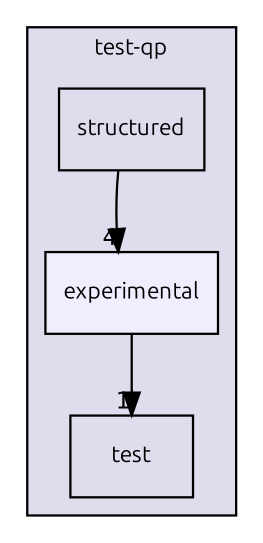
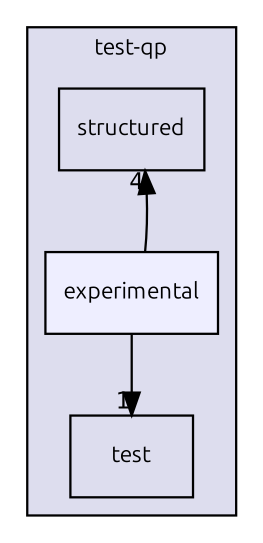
edge "structured" -> "experimental": reversed
